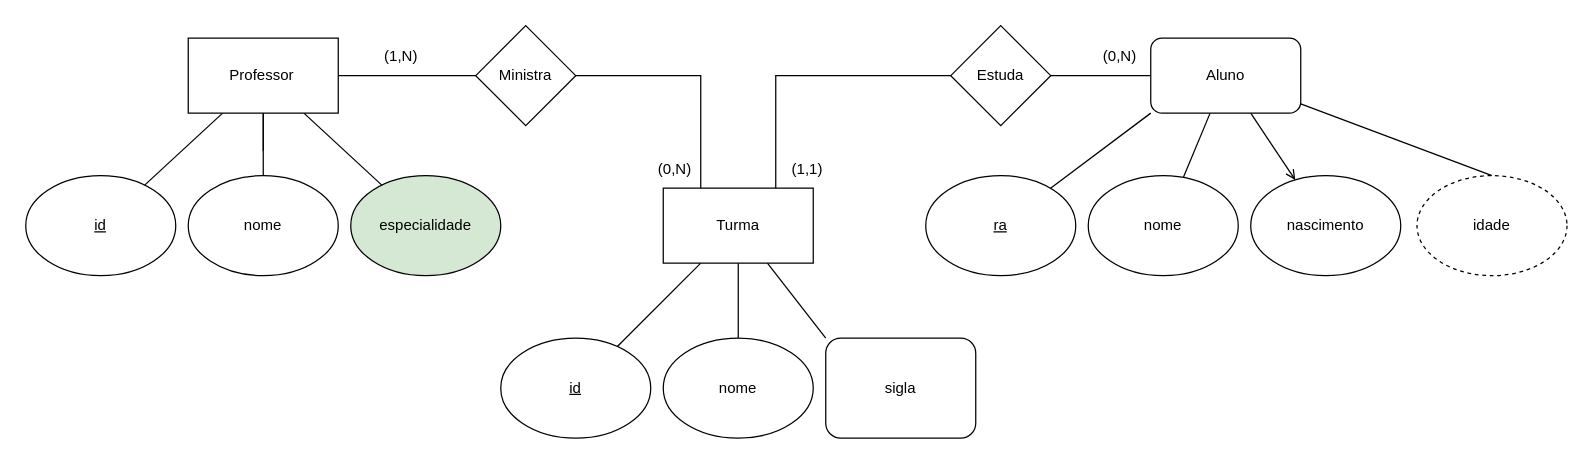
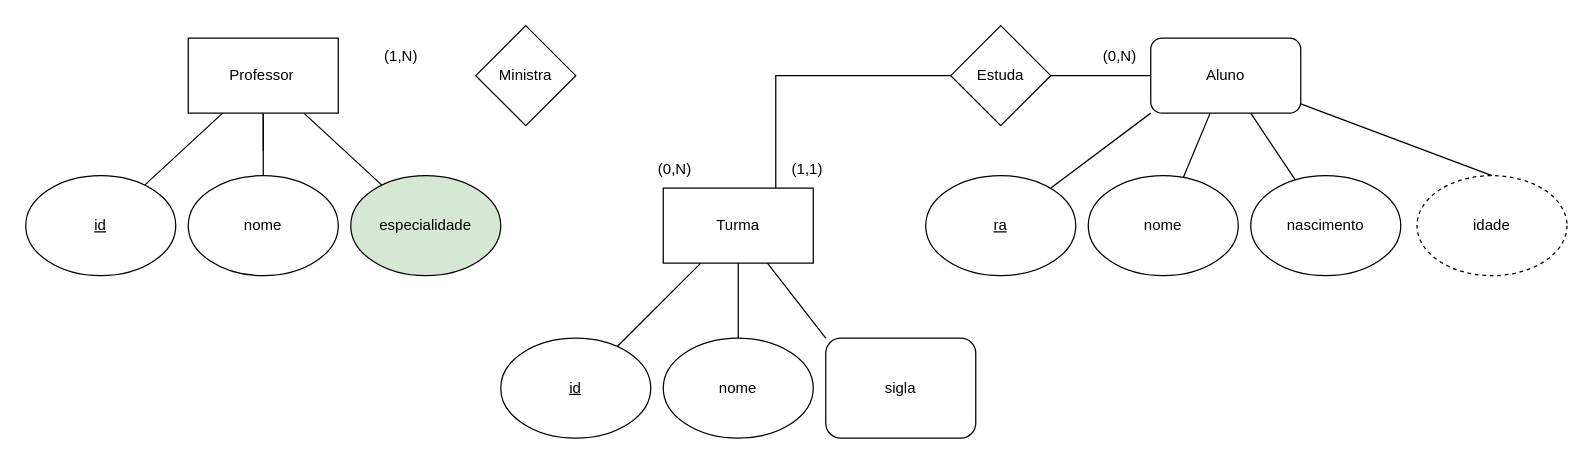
edge "Professor" -- "Turma": removed
edge "Aluno" -> "nascimento": arrowhead open -> none
